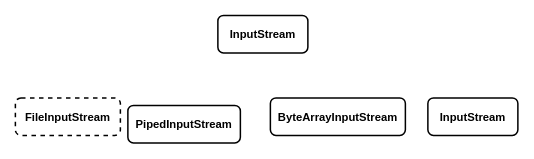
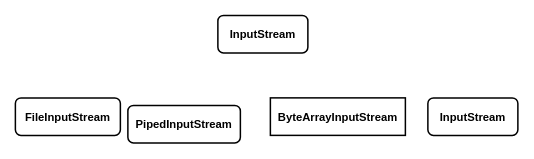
node "FileInputStream": style dashed -> solid
node "ByteArrayInputStream": shape rounded rectangle -> rectangle
